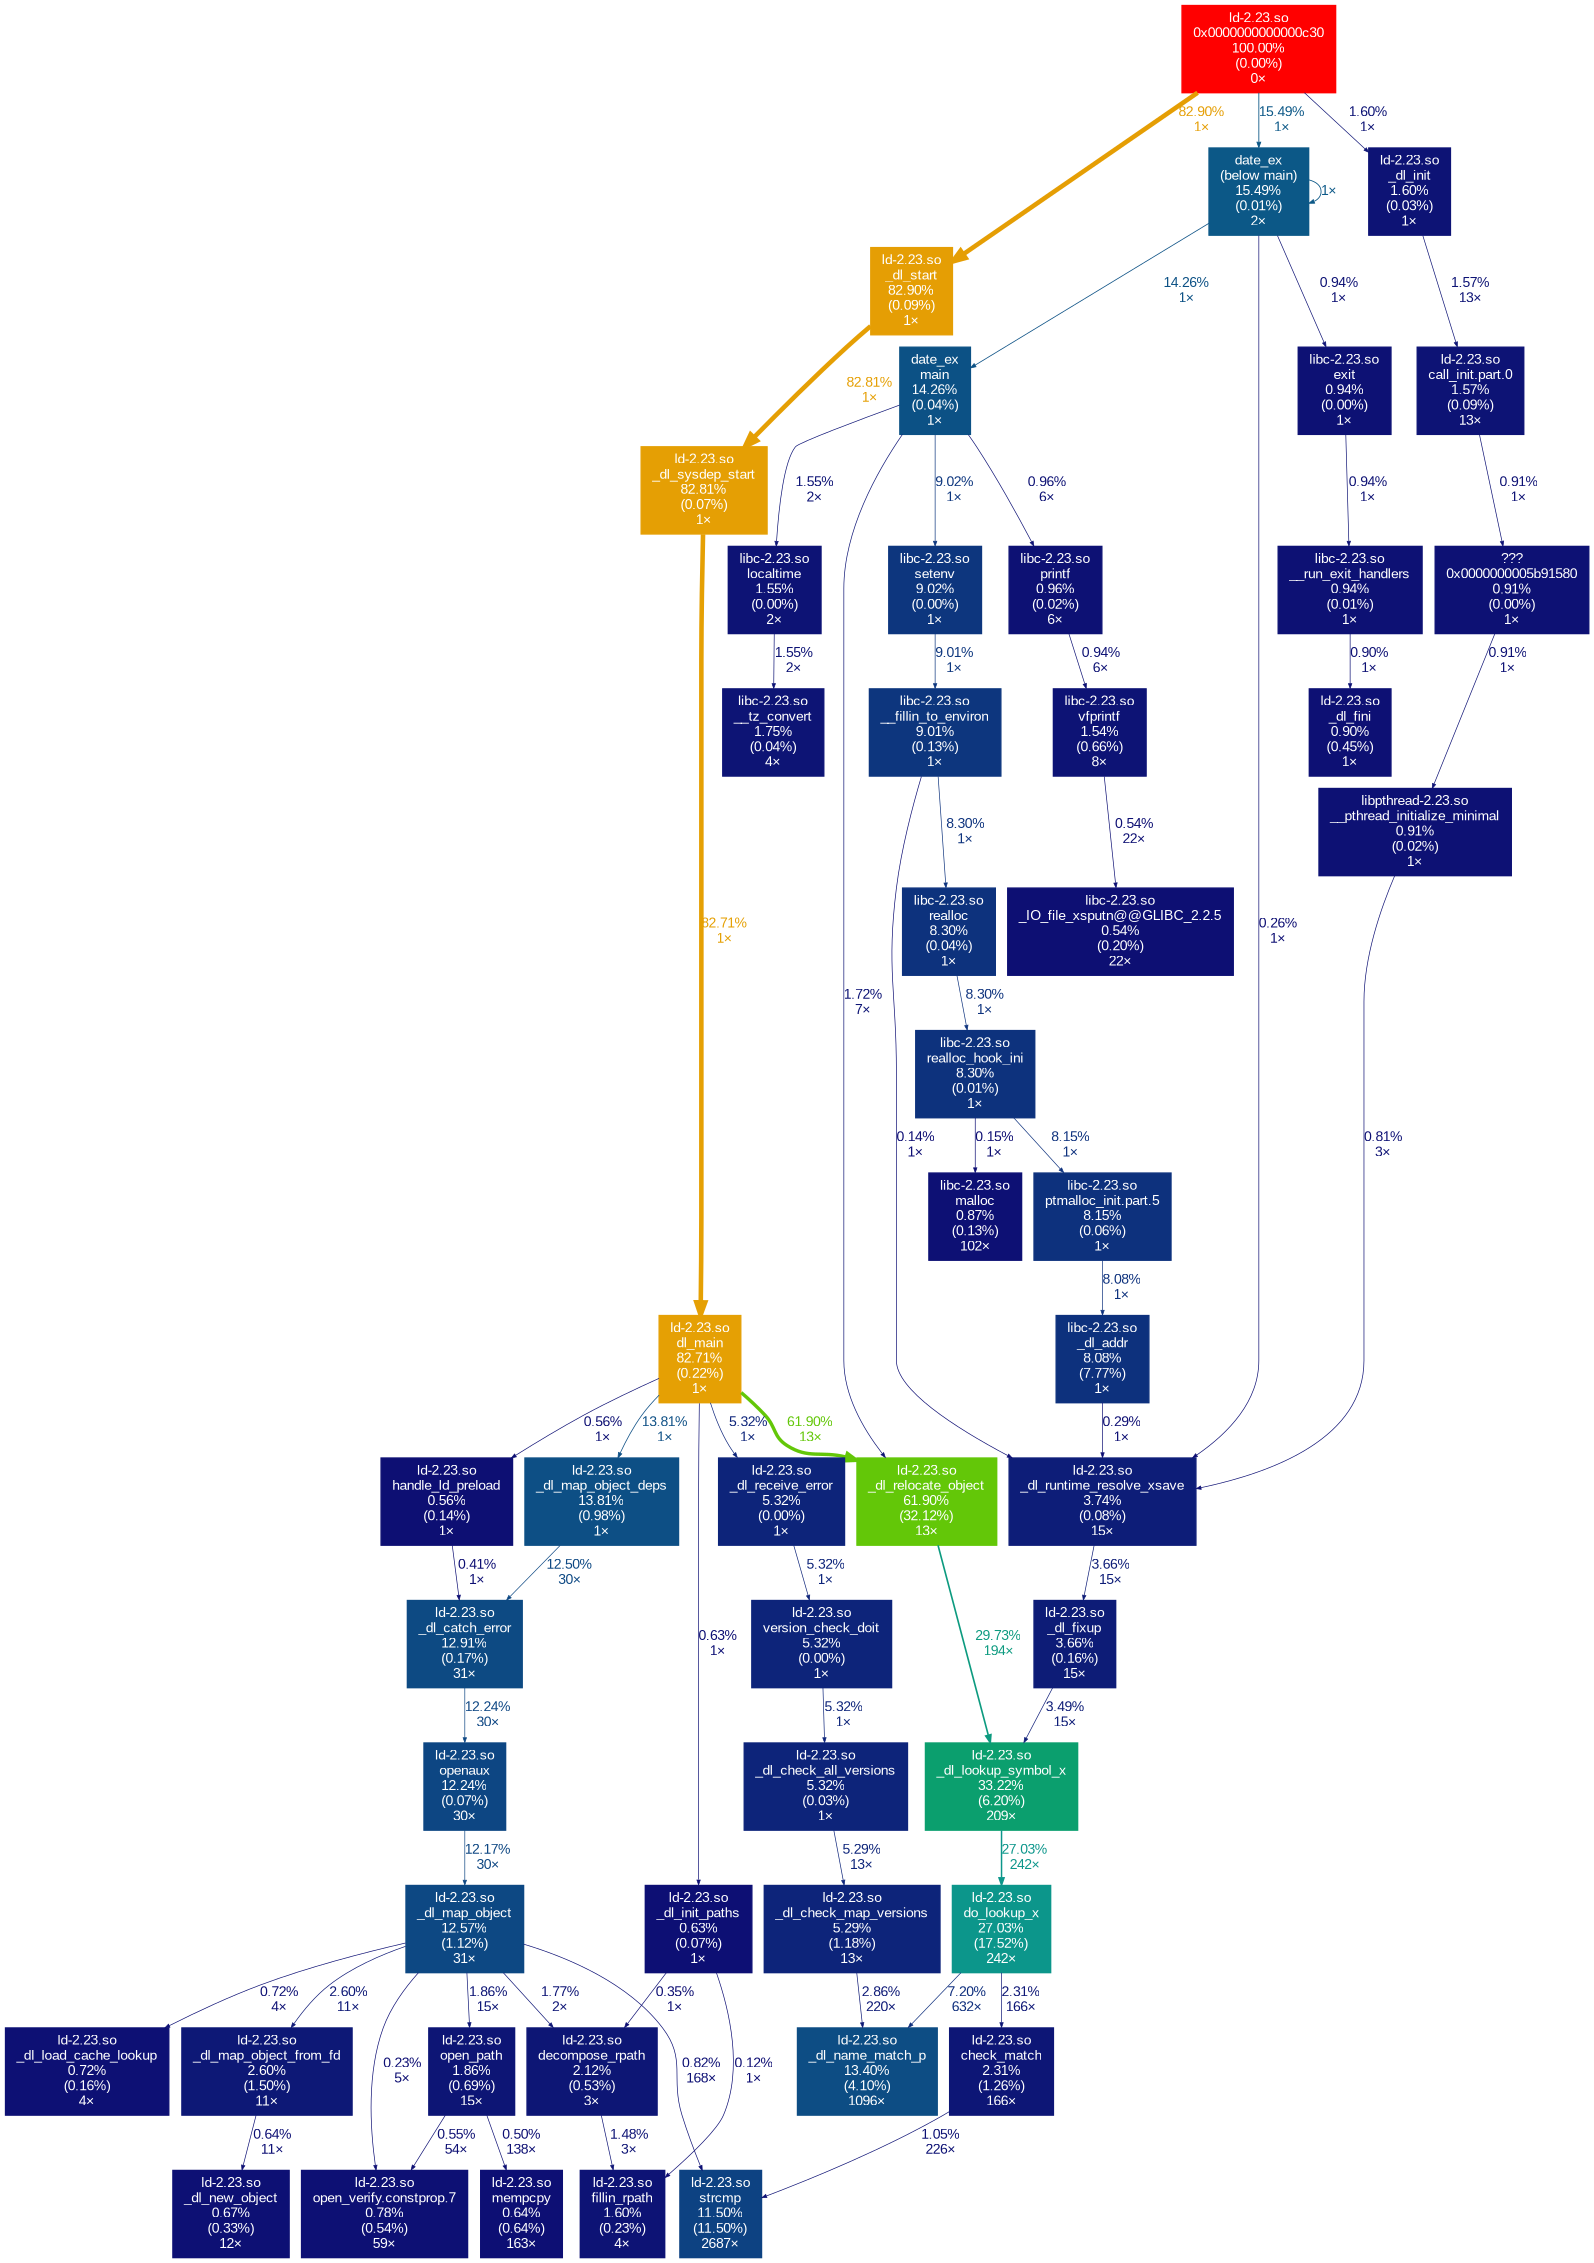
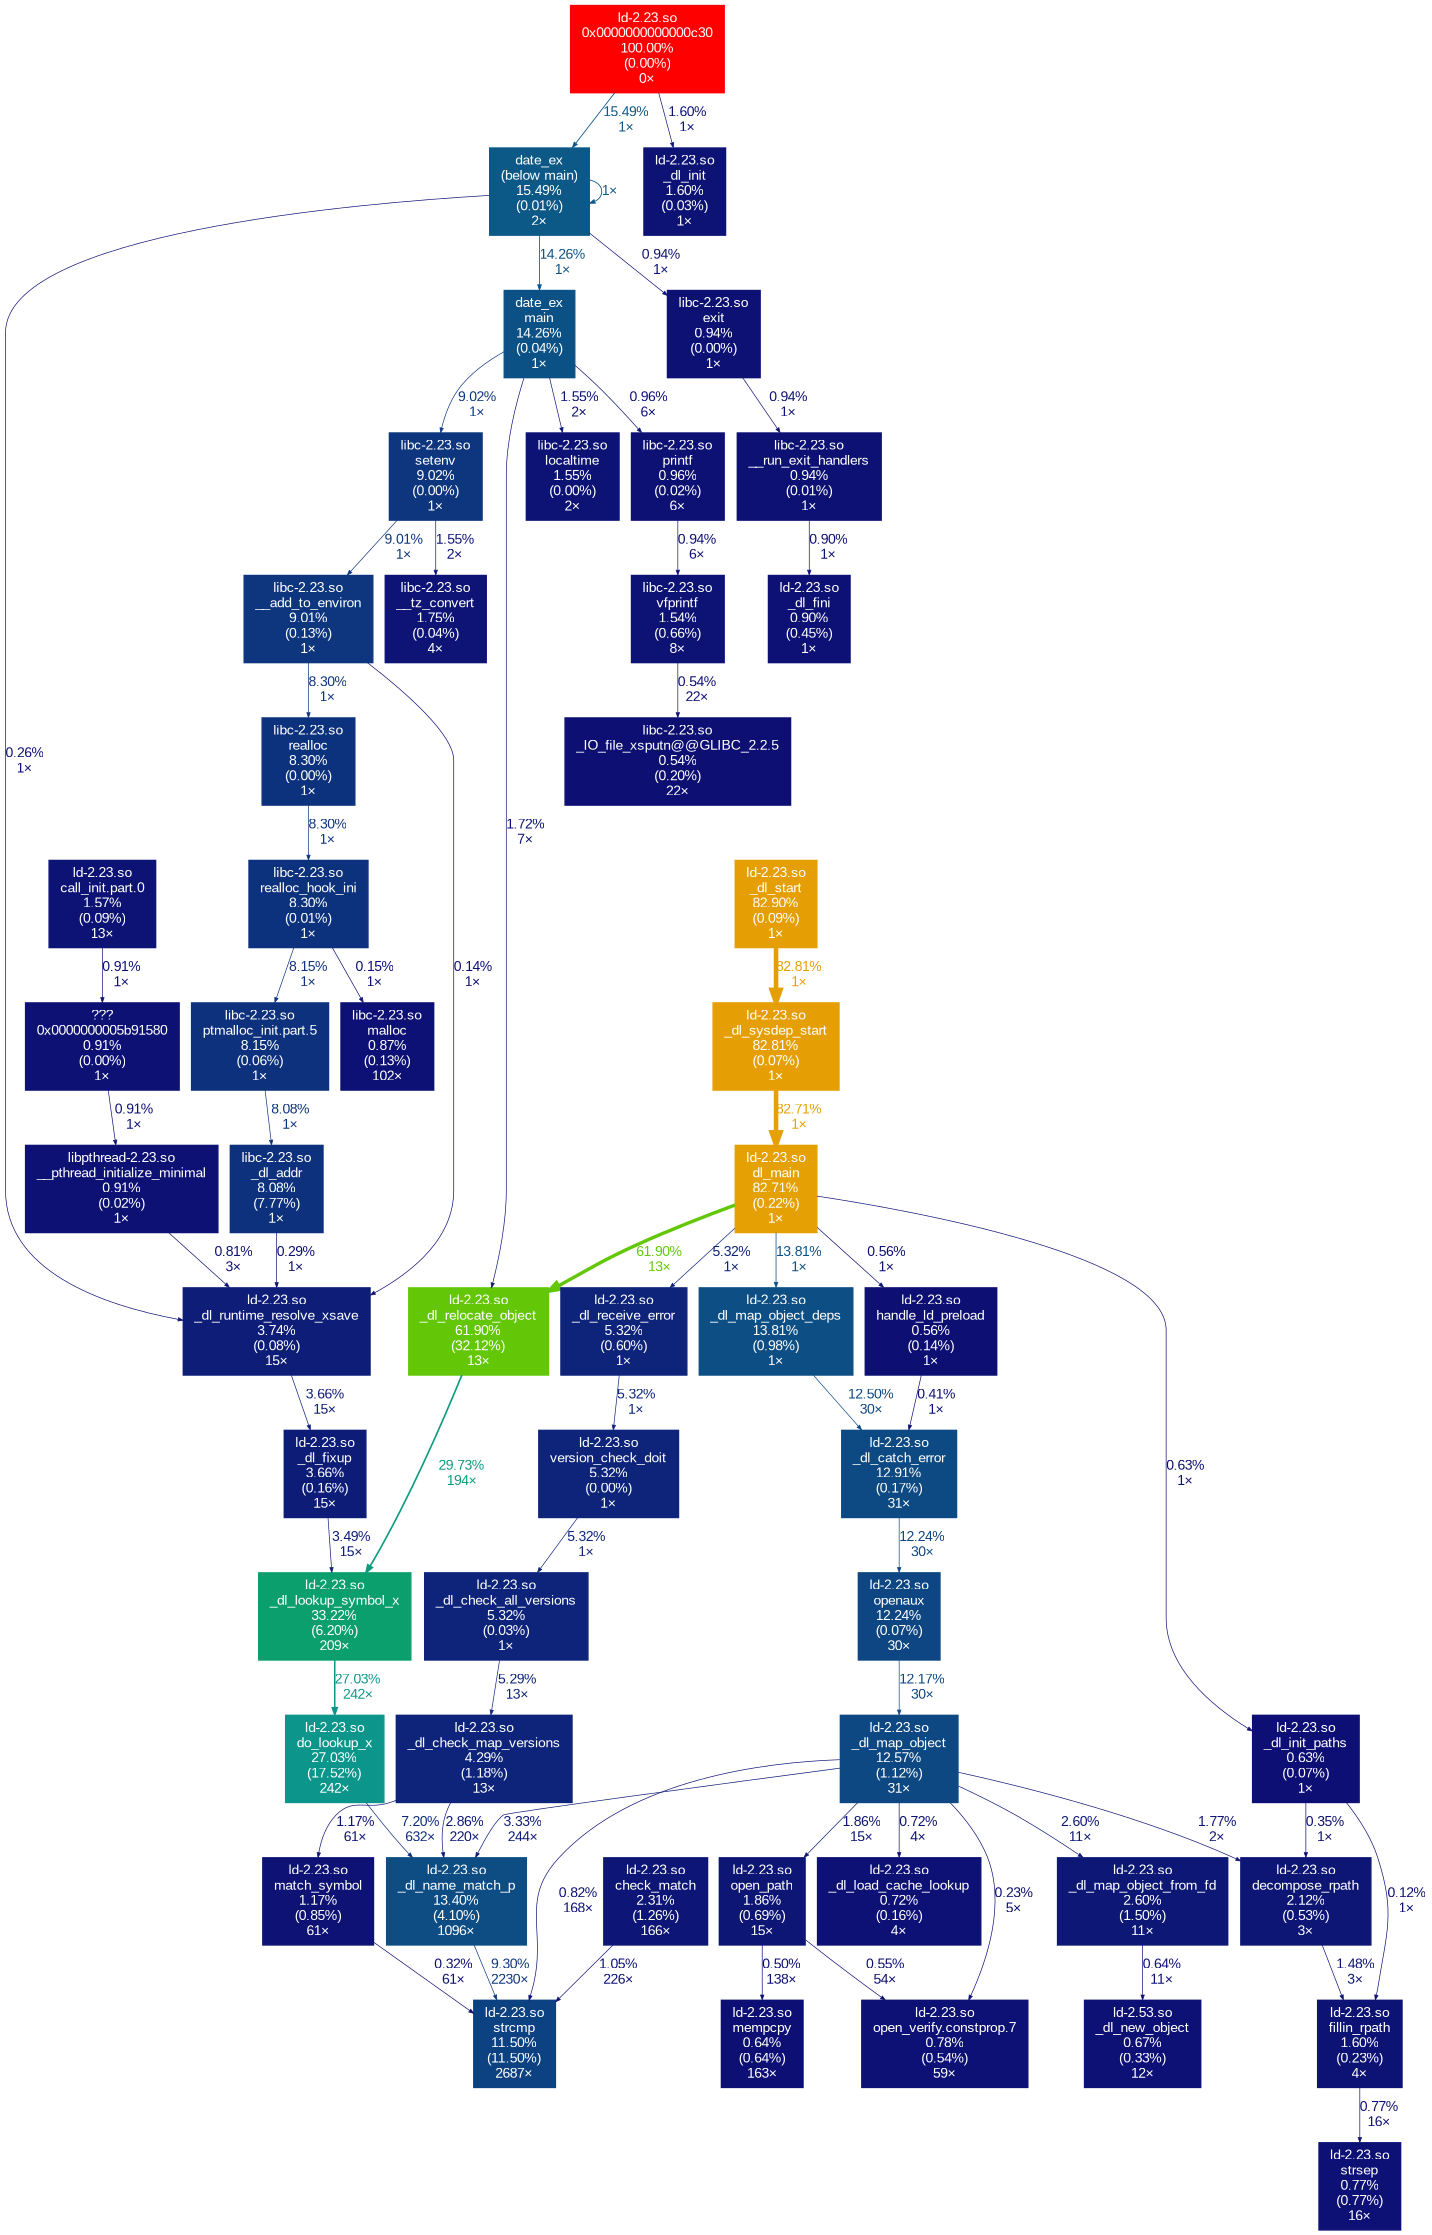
edge "ld-2.23.so 0x0000000000000c30 100.00% (0.00%) 0×" -> "ld-2.23.so _dl_start 82.90% (0.09%) 1×": removed, label "82.90% 1×"
edge "ld-2.23.so _dl_init 1.60% (0.03%) 1×" -> "ld-2.23.so call_init.part.0 1.57% (0.09%) 13×": removed, label "1.57% 13×"
edge "libc-2.23.so localtime 1.55% (0.00%) 2×" -> "libc-2.23.so __tz_convert 1.75% (0.04%) 4×": now "libc-2.23.so setenv 9.02% (0.00%) 1×" -> "libc-2.23.so __tz_convert 1.75% (0.04%) 4×"
node "libc-2.23.so __fillin_to_environ 9.01% (0.13%) 1×": label "libc-2.23.so __fillin_to_environ 9.01% (0.13%) 1×" -> "libc-2.23.so __add_to_environ 9.01% (0.13%) 1×"
node "libc-2.23.so realloc 8.30% (0.04%) 1×": label "libc-2.23.so realloc 8.30% (0.04%) 1×" -> "libc-2.23.so realloc 8.30% (0.00%) 1×"
node "ld-2.23.so _dl_receive_error 5.32% (0.00%) 1×": label "ld-2.23.so _dl_receive_error 5.32% (0.00%) 1×" -> "ld-2.23.so _dl_receive_error 5.32% (0.60%) 1×"
edge "ld-2.23.so _dl_map_object 12.57% (1.12%) 31×" -> "ld-2.23.so _dl_name_match_p 13.40% (4.10%) 1096×": added, label "3.33% 244×"
node "ld-2.23.so match_symbol 1.17% (0.85%) 61×": added
node "ld-2.23.so _dl_check_map_versions 5.29% (1.18%) 13×": label "ld-2.23.so _dl_check_map_versions 5.29% (1.18%) 13×" -> "ld-2.23.so _dl_check_map_versions 4.29% (1.18%) 13×"
edge "ld-2.23.so _dl_name_match_p 13.40% (4.10%) 1096×" -> "ld-2.23.so strcmp 11.50% (11.50%) 2687×": added, label "9.30% 2230×"
edge "ld-2.23.so do_lookup_x 27.03% (17.52%) 242×" -> "ld-2.23.so check_match 2.31% (1.26%) 166×": removed, label "2.31% 166×"
node "ld-2.23.so strsep 0.77% (0.77%) 16×": added
node "ld-2.23.so _dl_new_object 0.67% (0.33%) 12×": label "ld-2.23.so _dl_new_object 0.67% (0.33%) 12×" -> "ld-2.53.so _dl_new_object 0.67% (0.33%) 12×"
